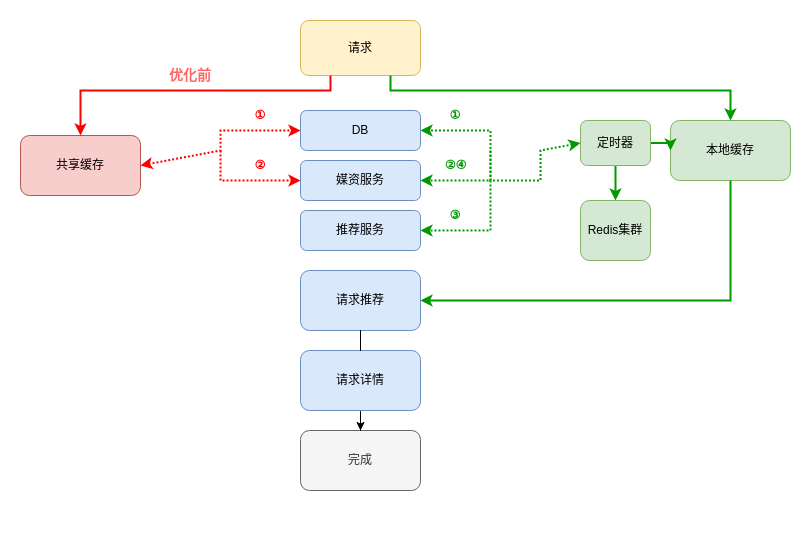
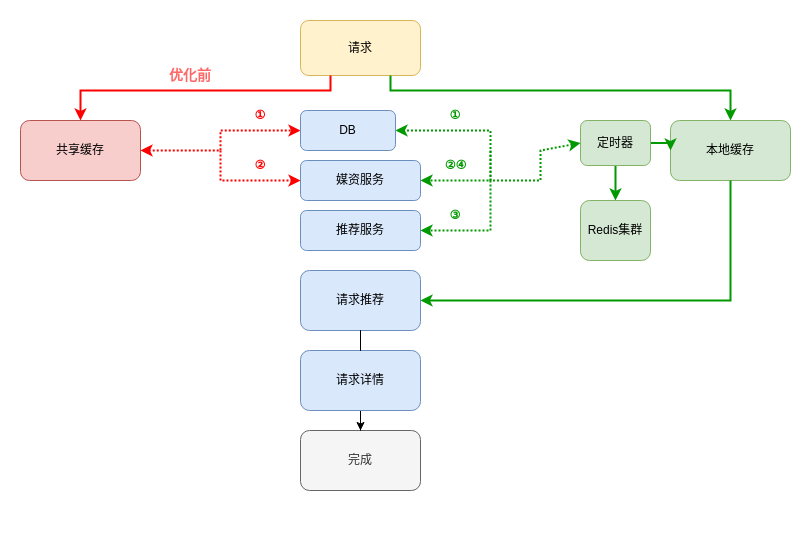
node "DB": size 120x40 -> 95x40
node "共享缓存": moved (81, 166) -> (81, 151)
